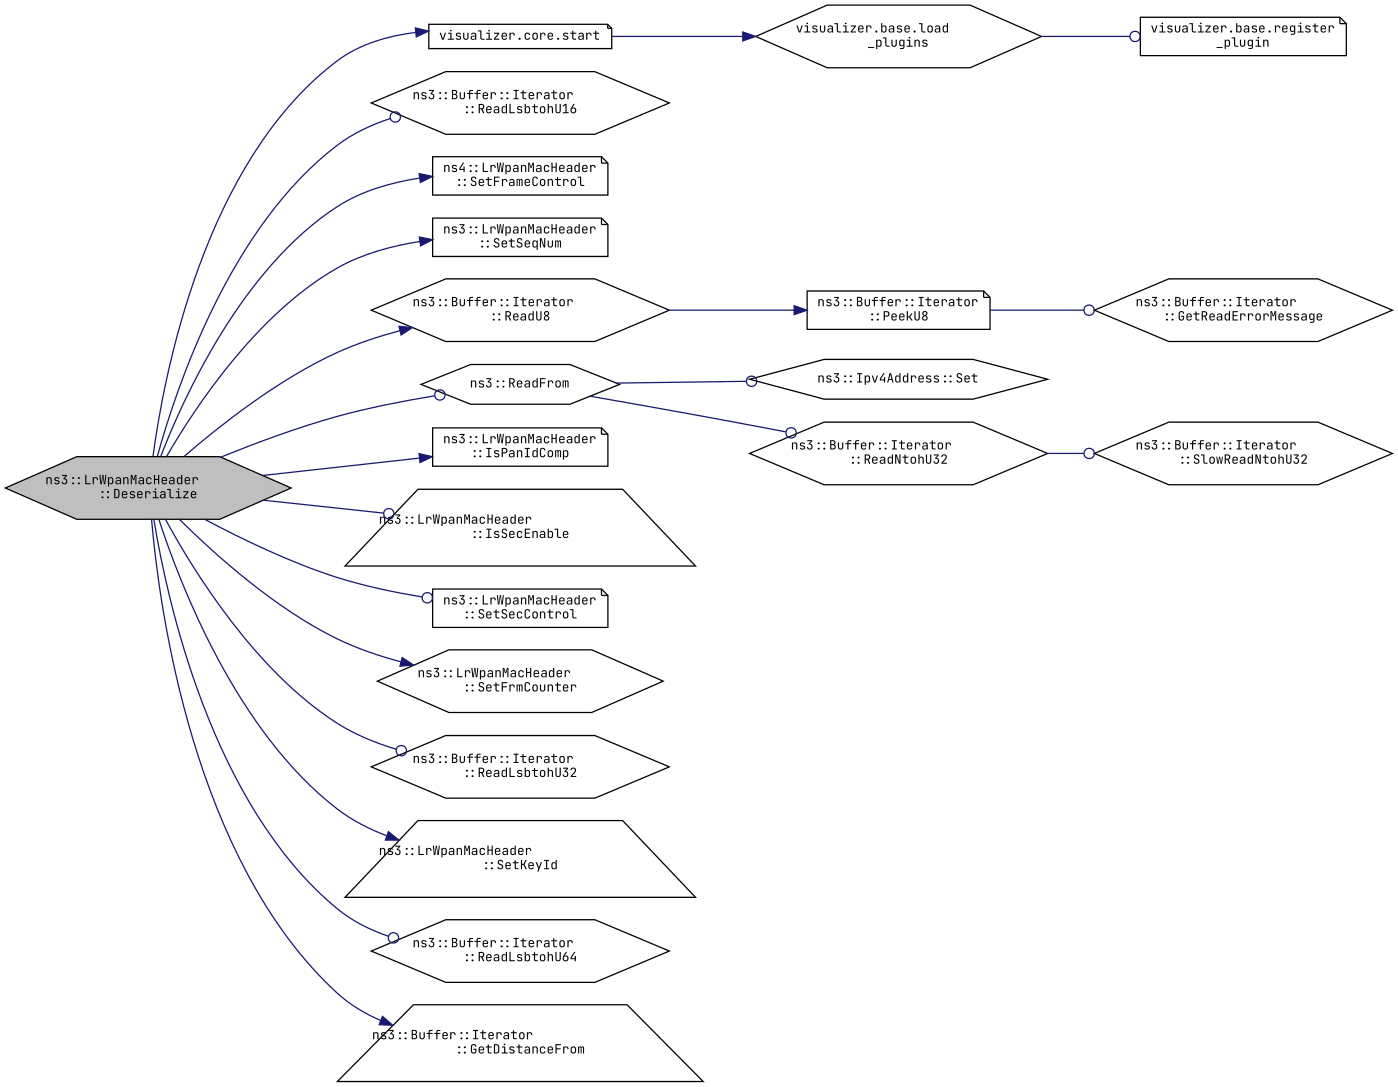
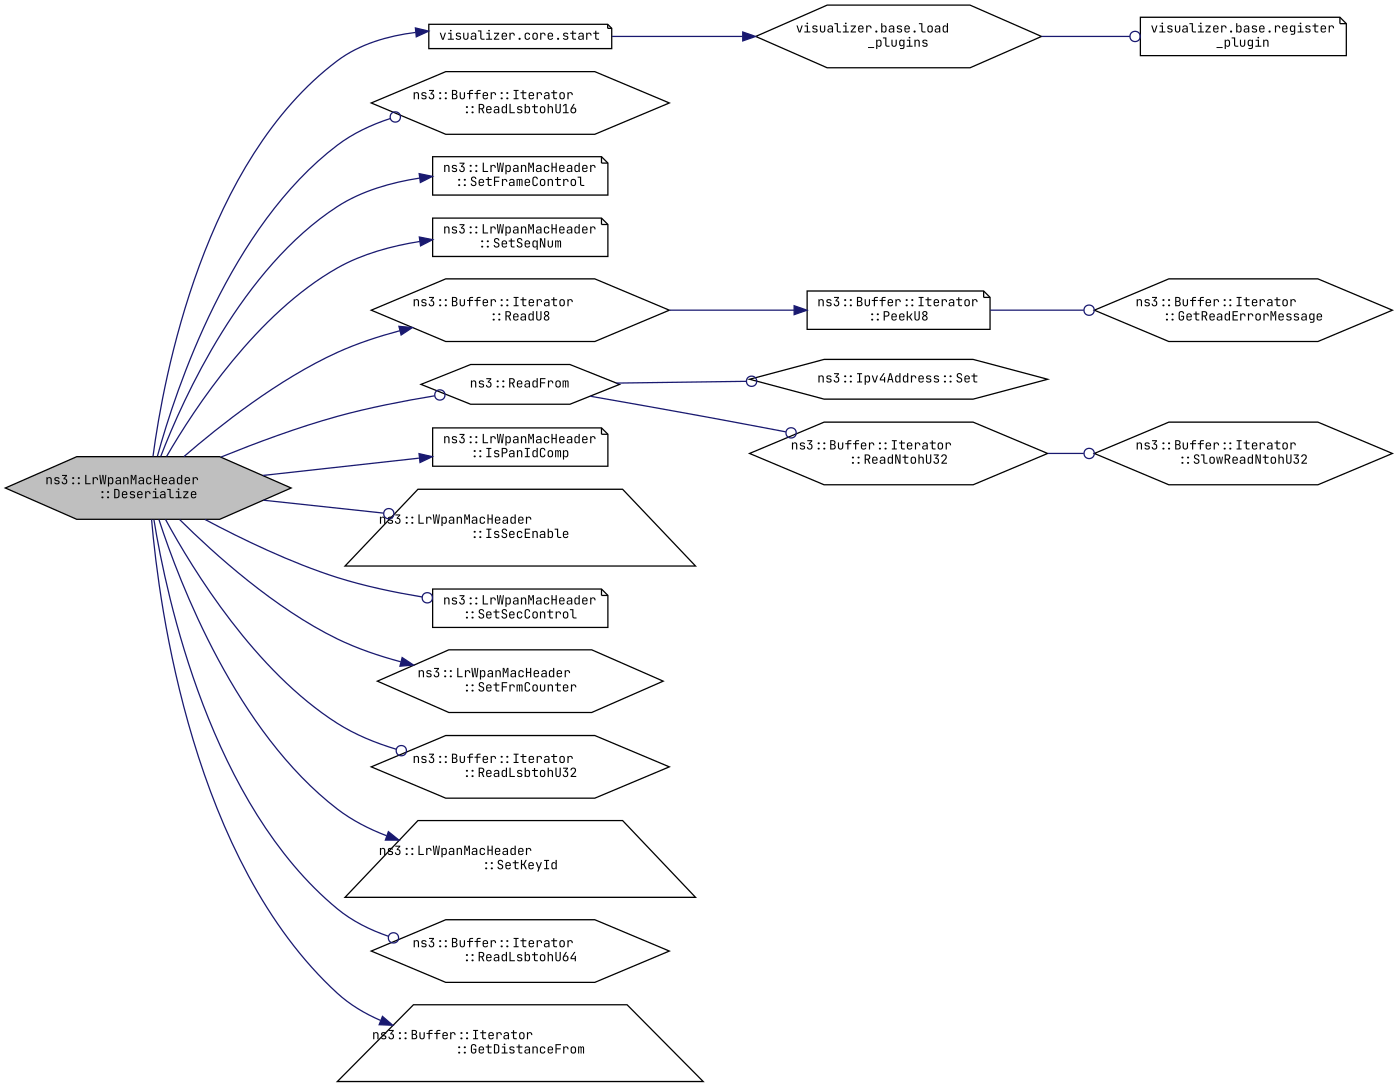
node "ns4::LrWpanMacHeader ::SetFrameControl": label "ns4::LrWpanMacHeader ::SetFrameControl" -> "ns3::LrWpanMacHeader ::SetFrameControl"
